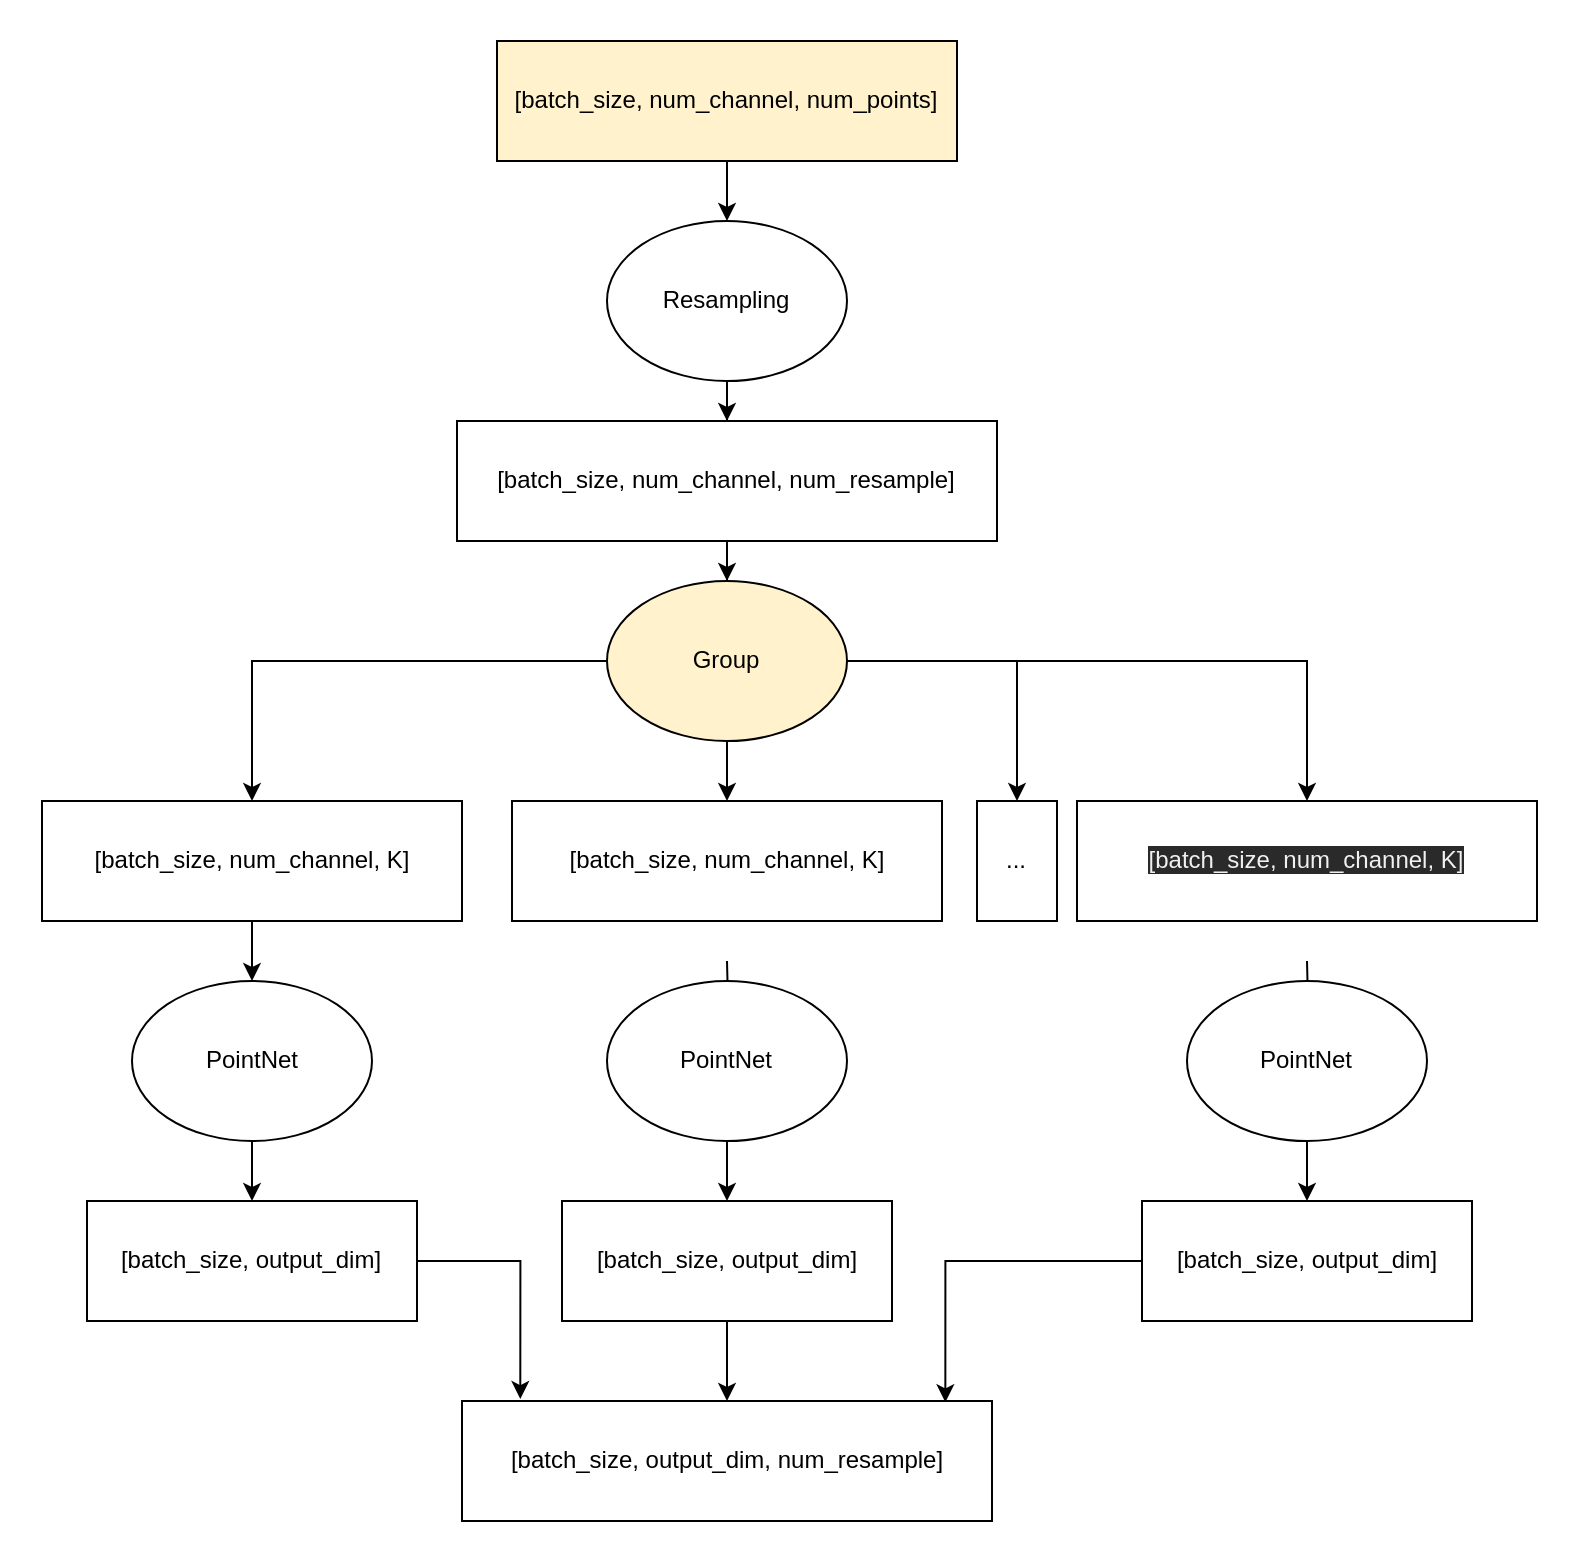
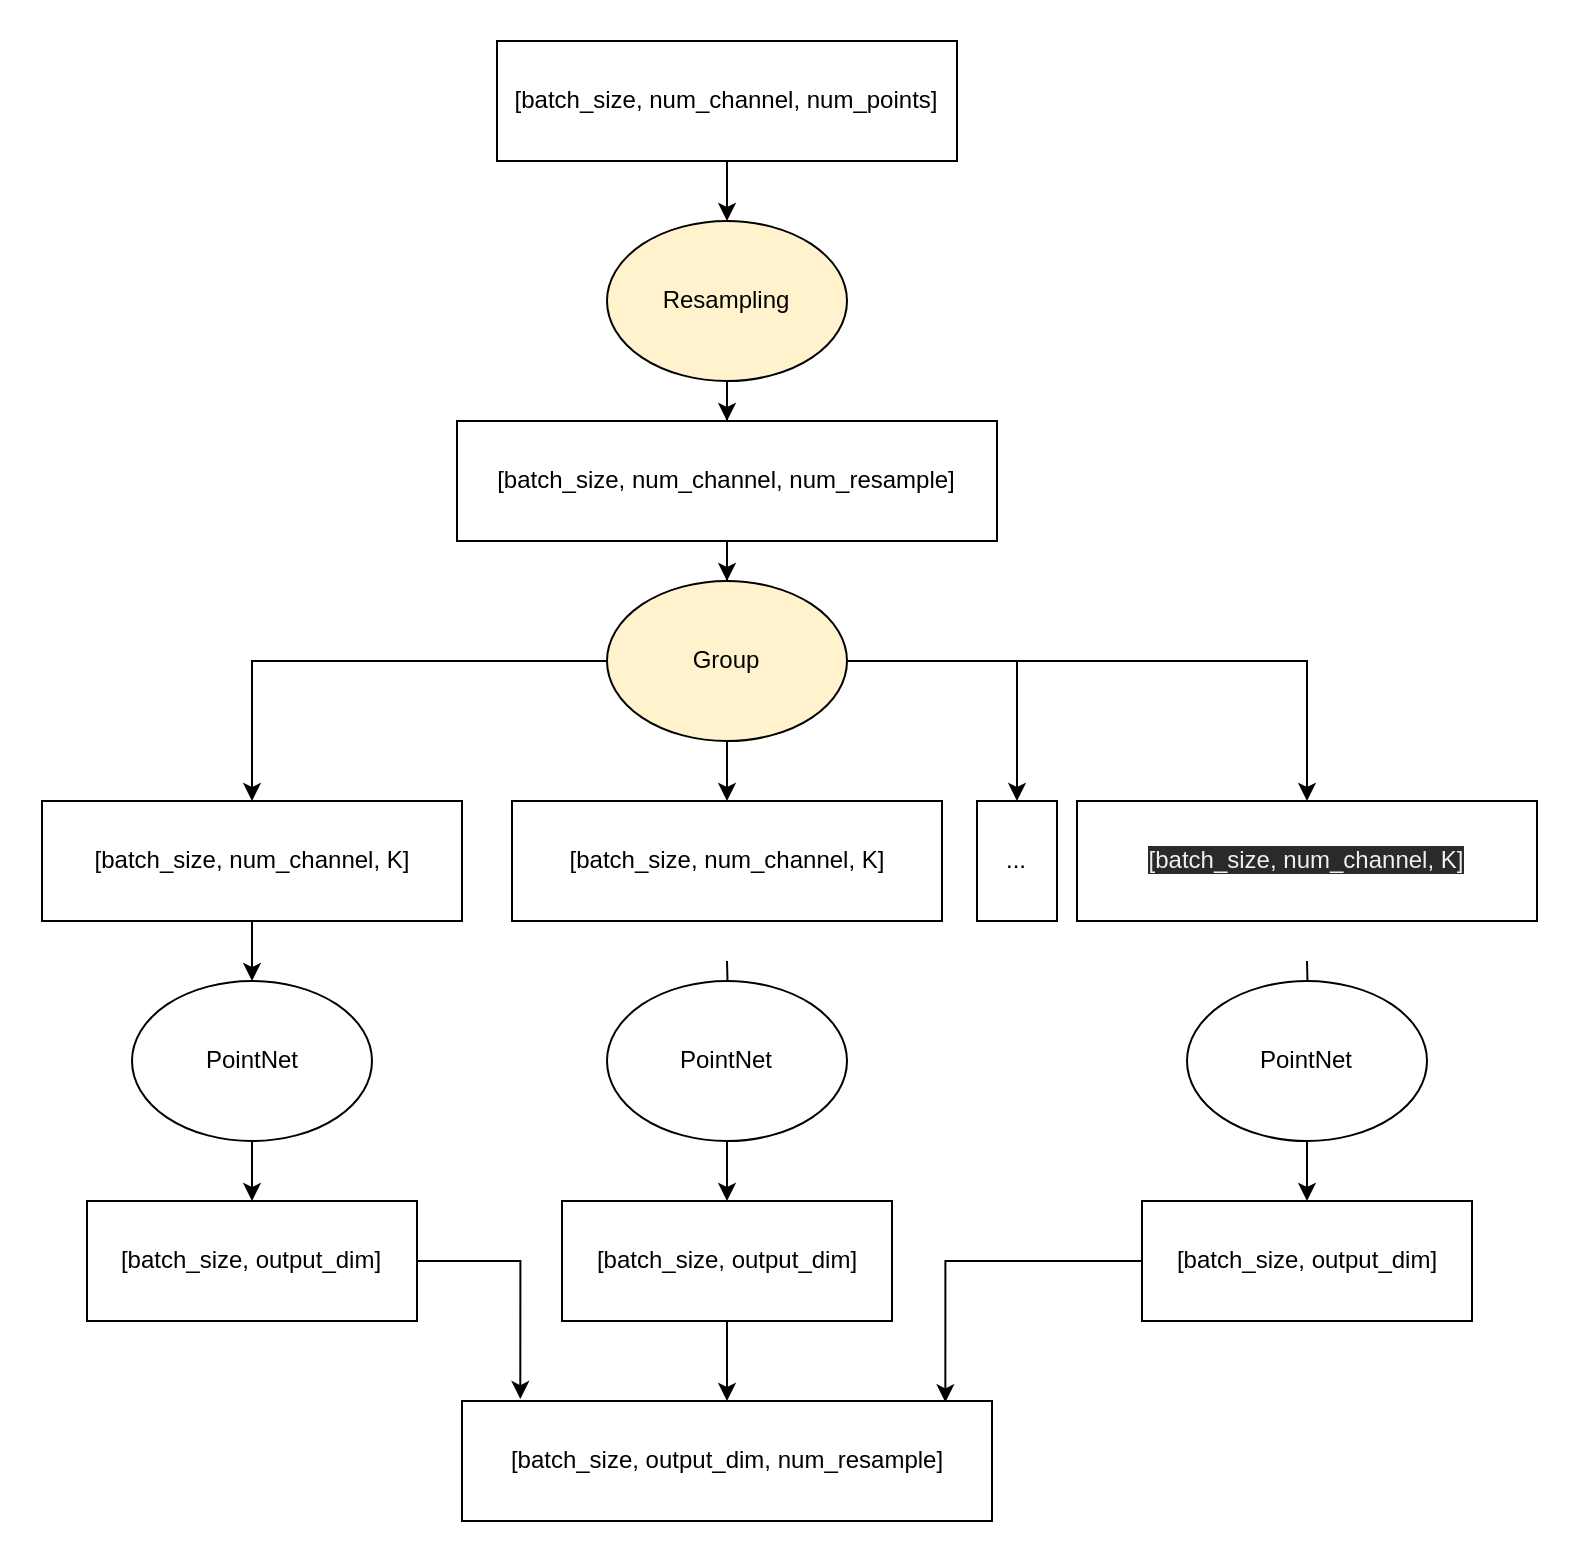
node "[batch_size, num_channel, num_points]": fillcolor #fff2cc -> #ffffff
node "Resampling": fillcolor #ffffff -> #fff2cc
